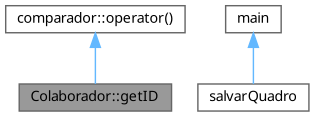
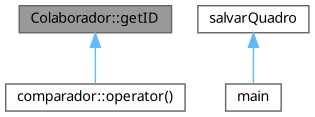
edge "Colaborador::getID" -> "comparador::operator()": reversed
edge "salvarQuadro" -> "main": reversed
